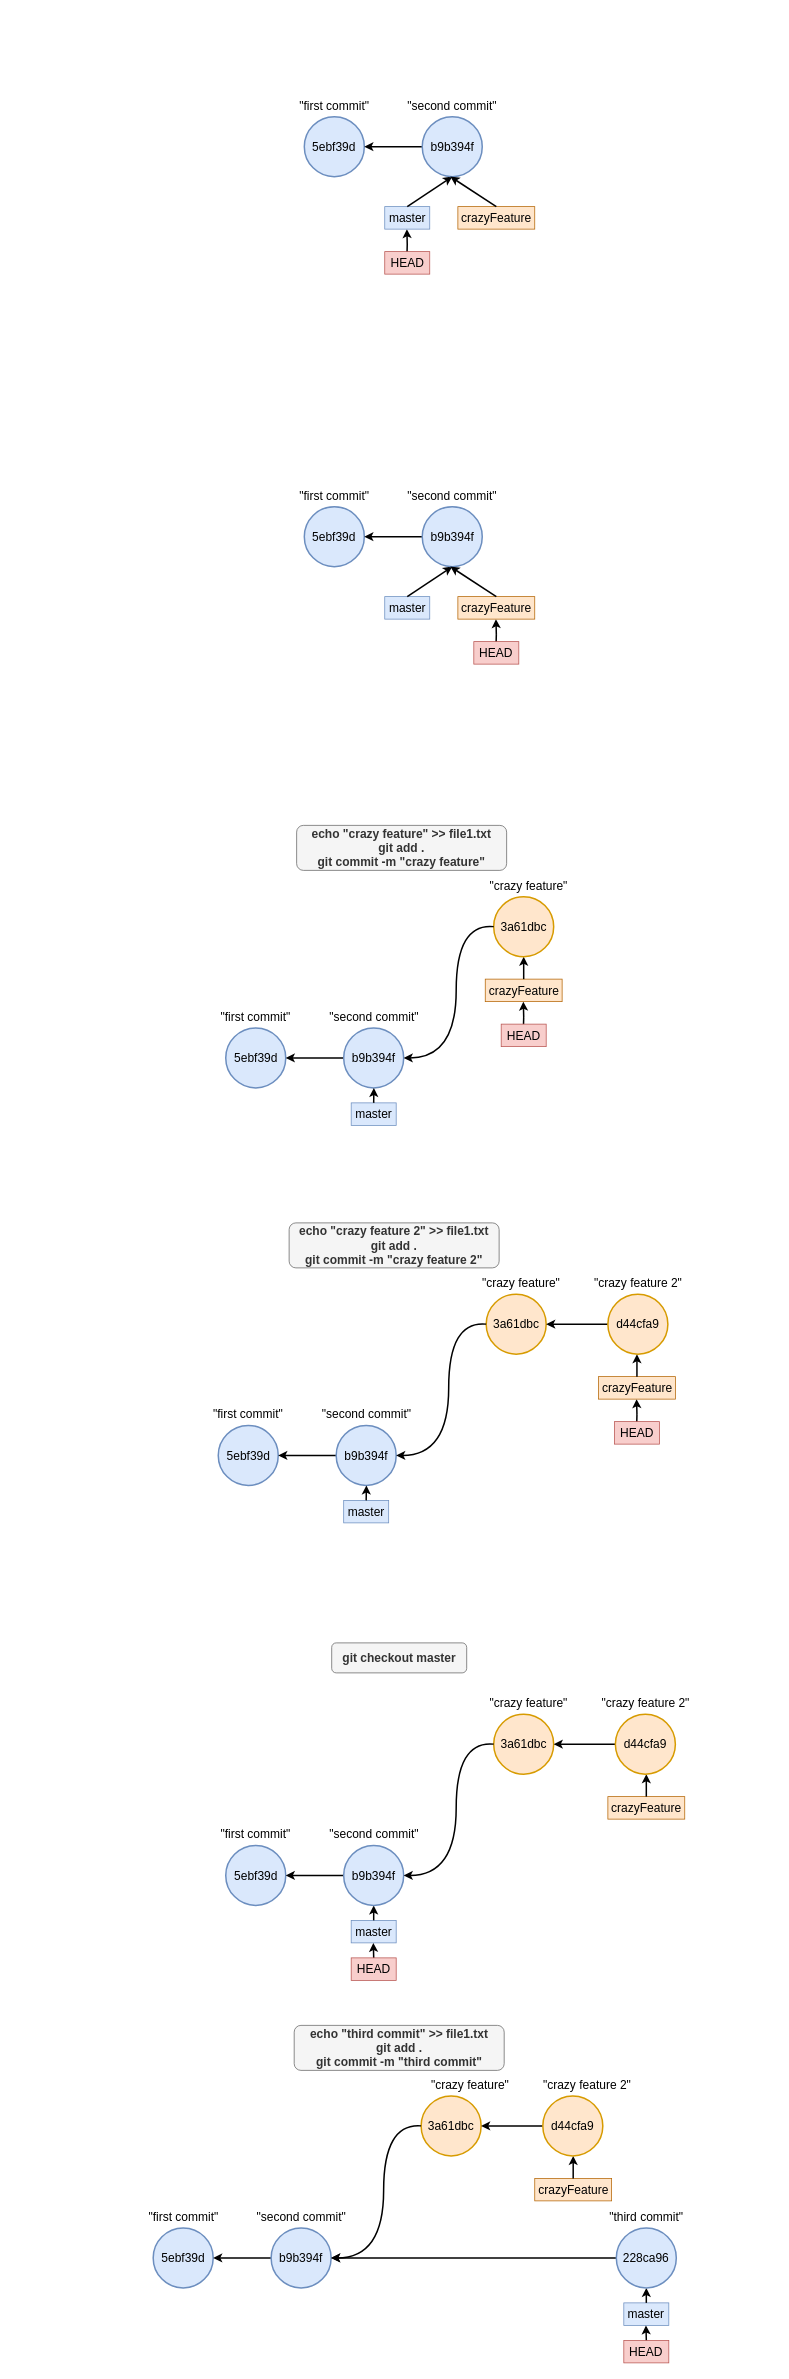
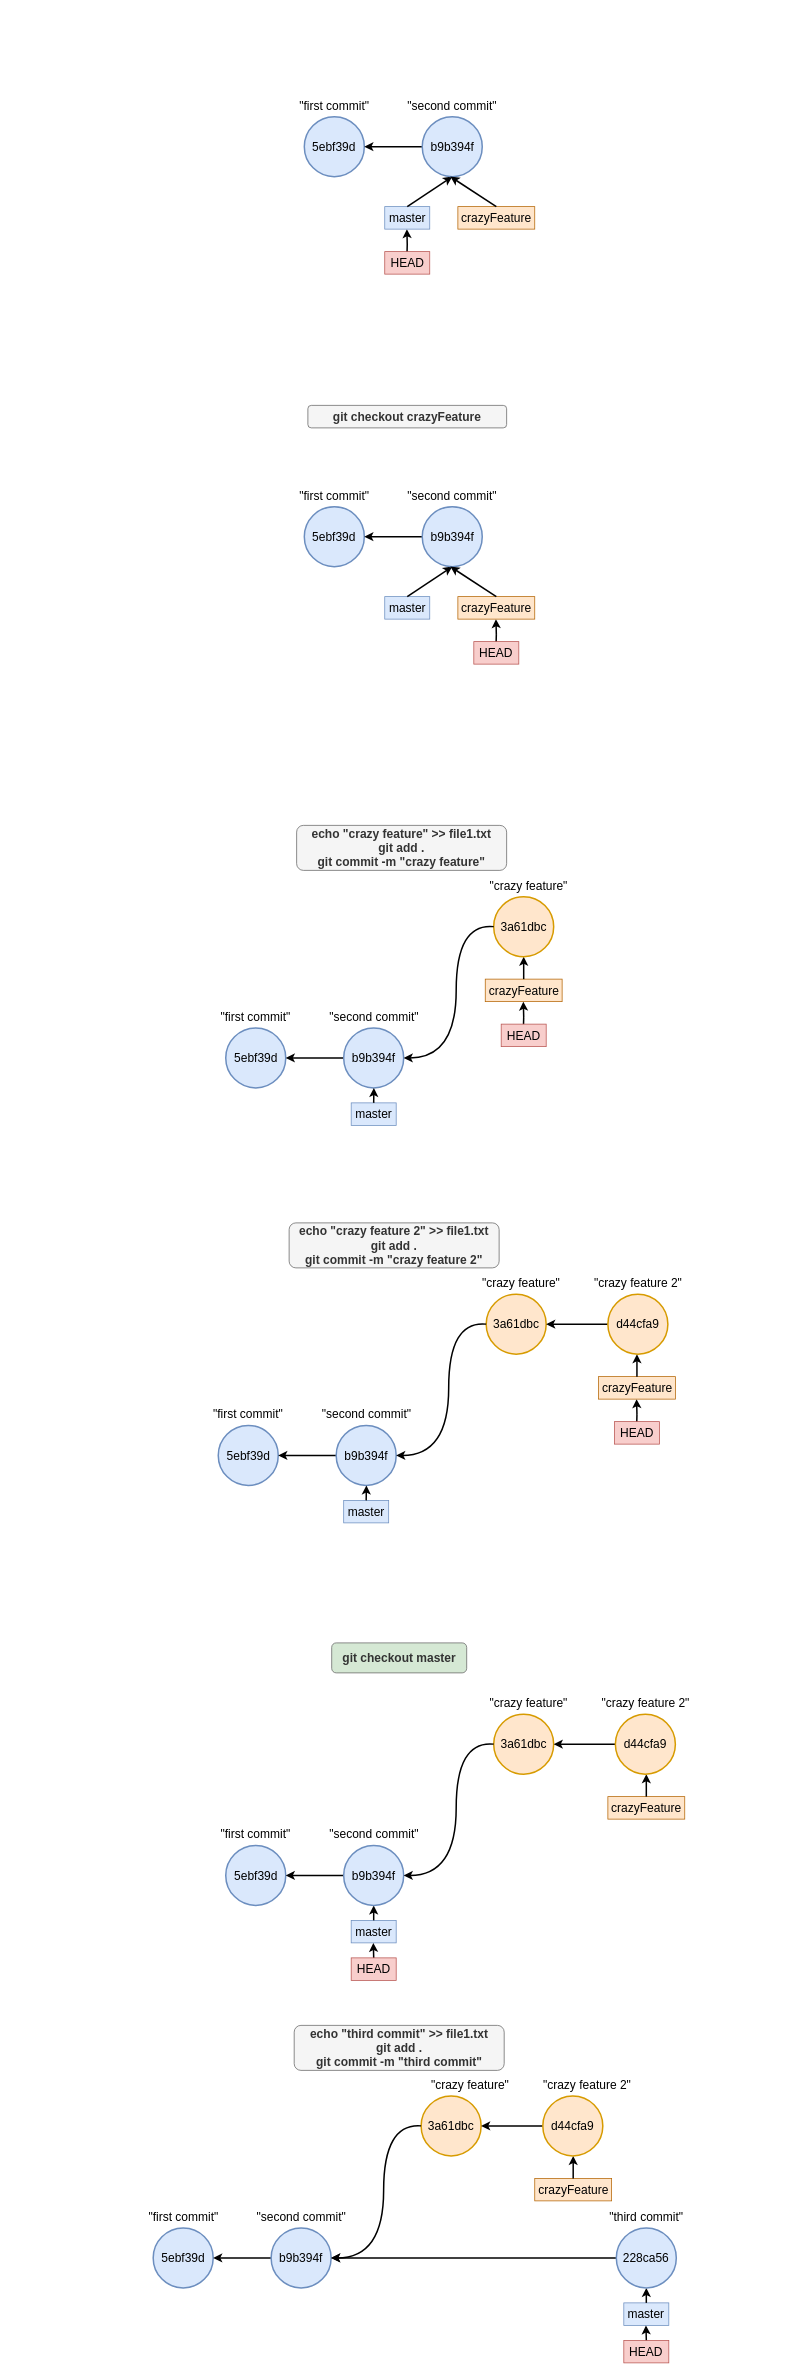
node "git checkout crazyFeature": added
node "git checkout master": fillcolor #f5f5f5 -> #d5e8d4
node "228ca96": label "228ca96" -> "228ca56"
